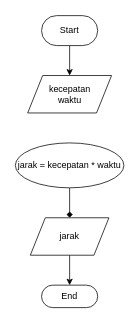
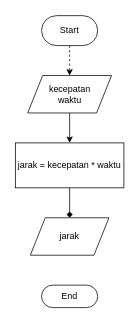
edge "Start" -> "kecepatan waktu": style solid -> dashed
edge "kecepatan waktu" -> "jarak = kecepatan * waktu": added
node "jarak = kecepatan * waktu": shape ellipse -> rectangle
edge "jarak" -> "End": removed
